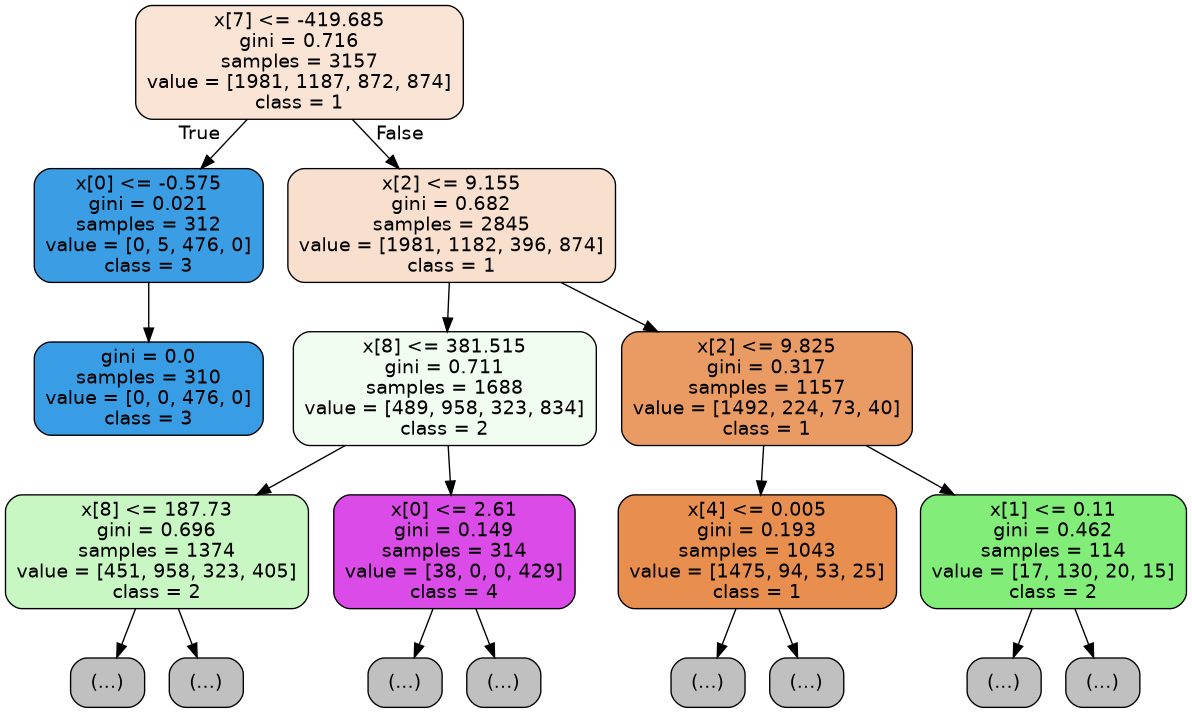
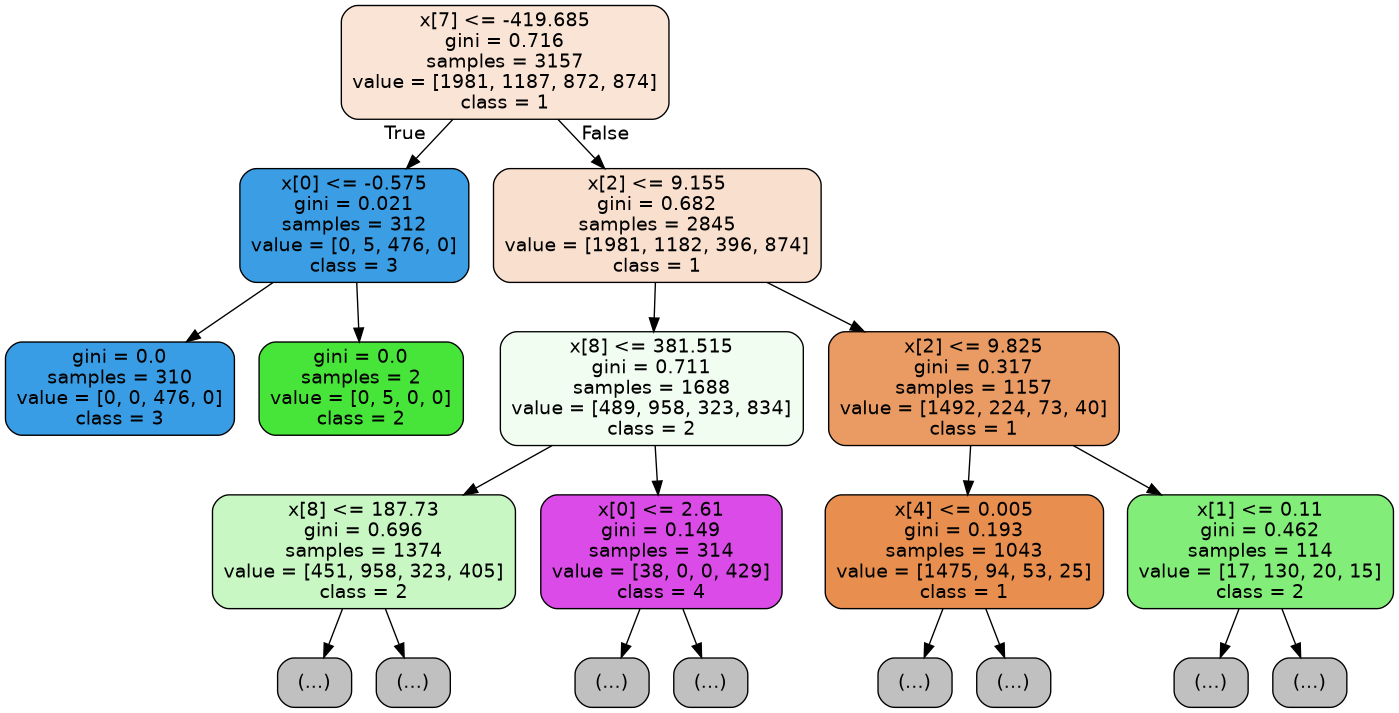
node "gini = 0.0 samples = 2 value = [0, 5, 0, 0] class = 2": added
